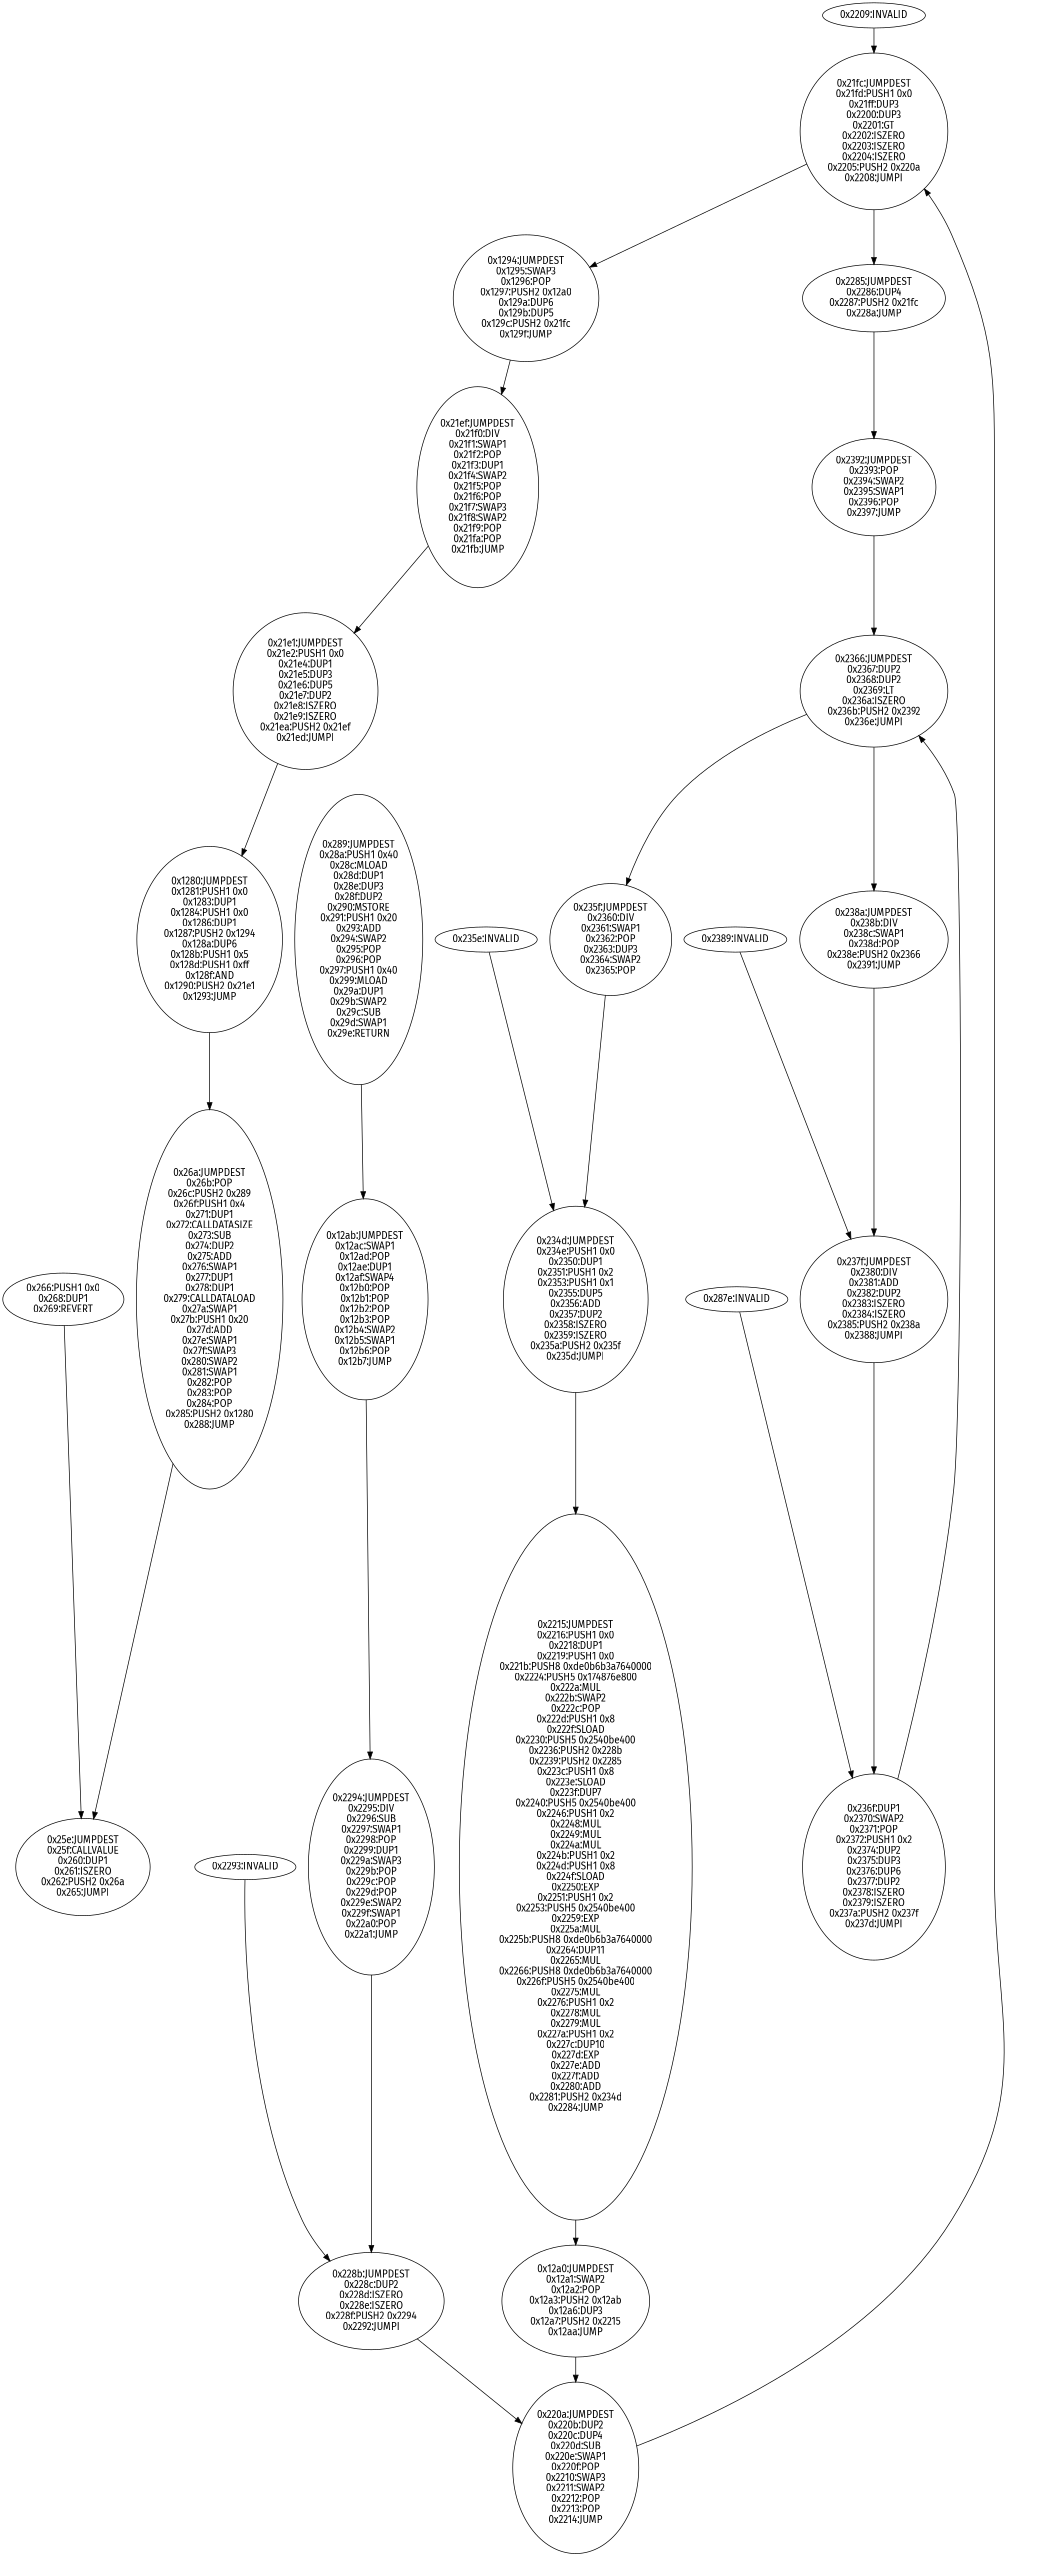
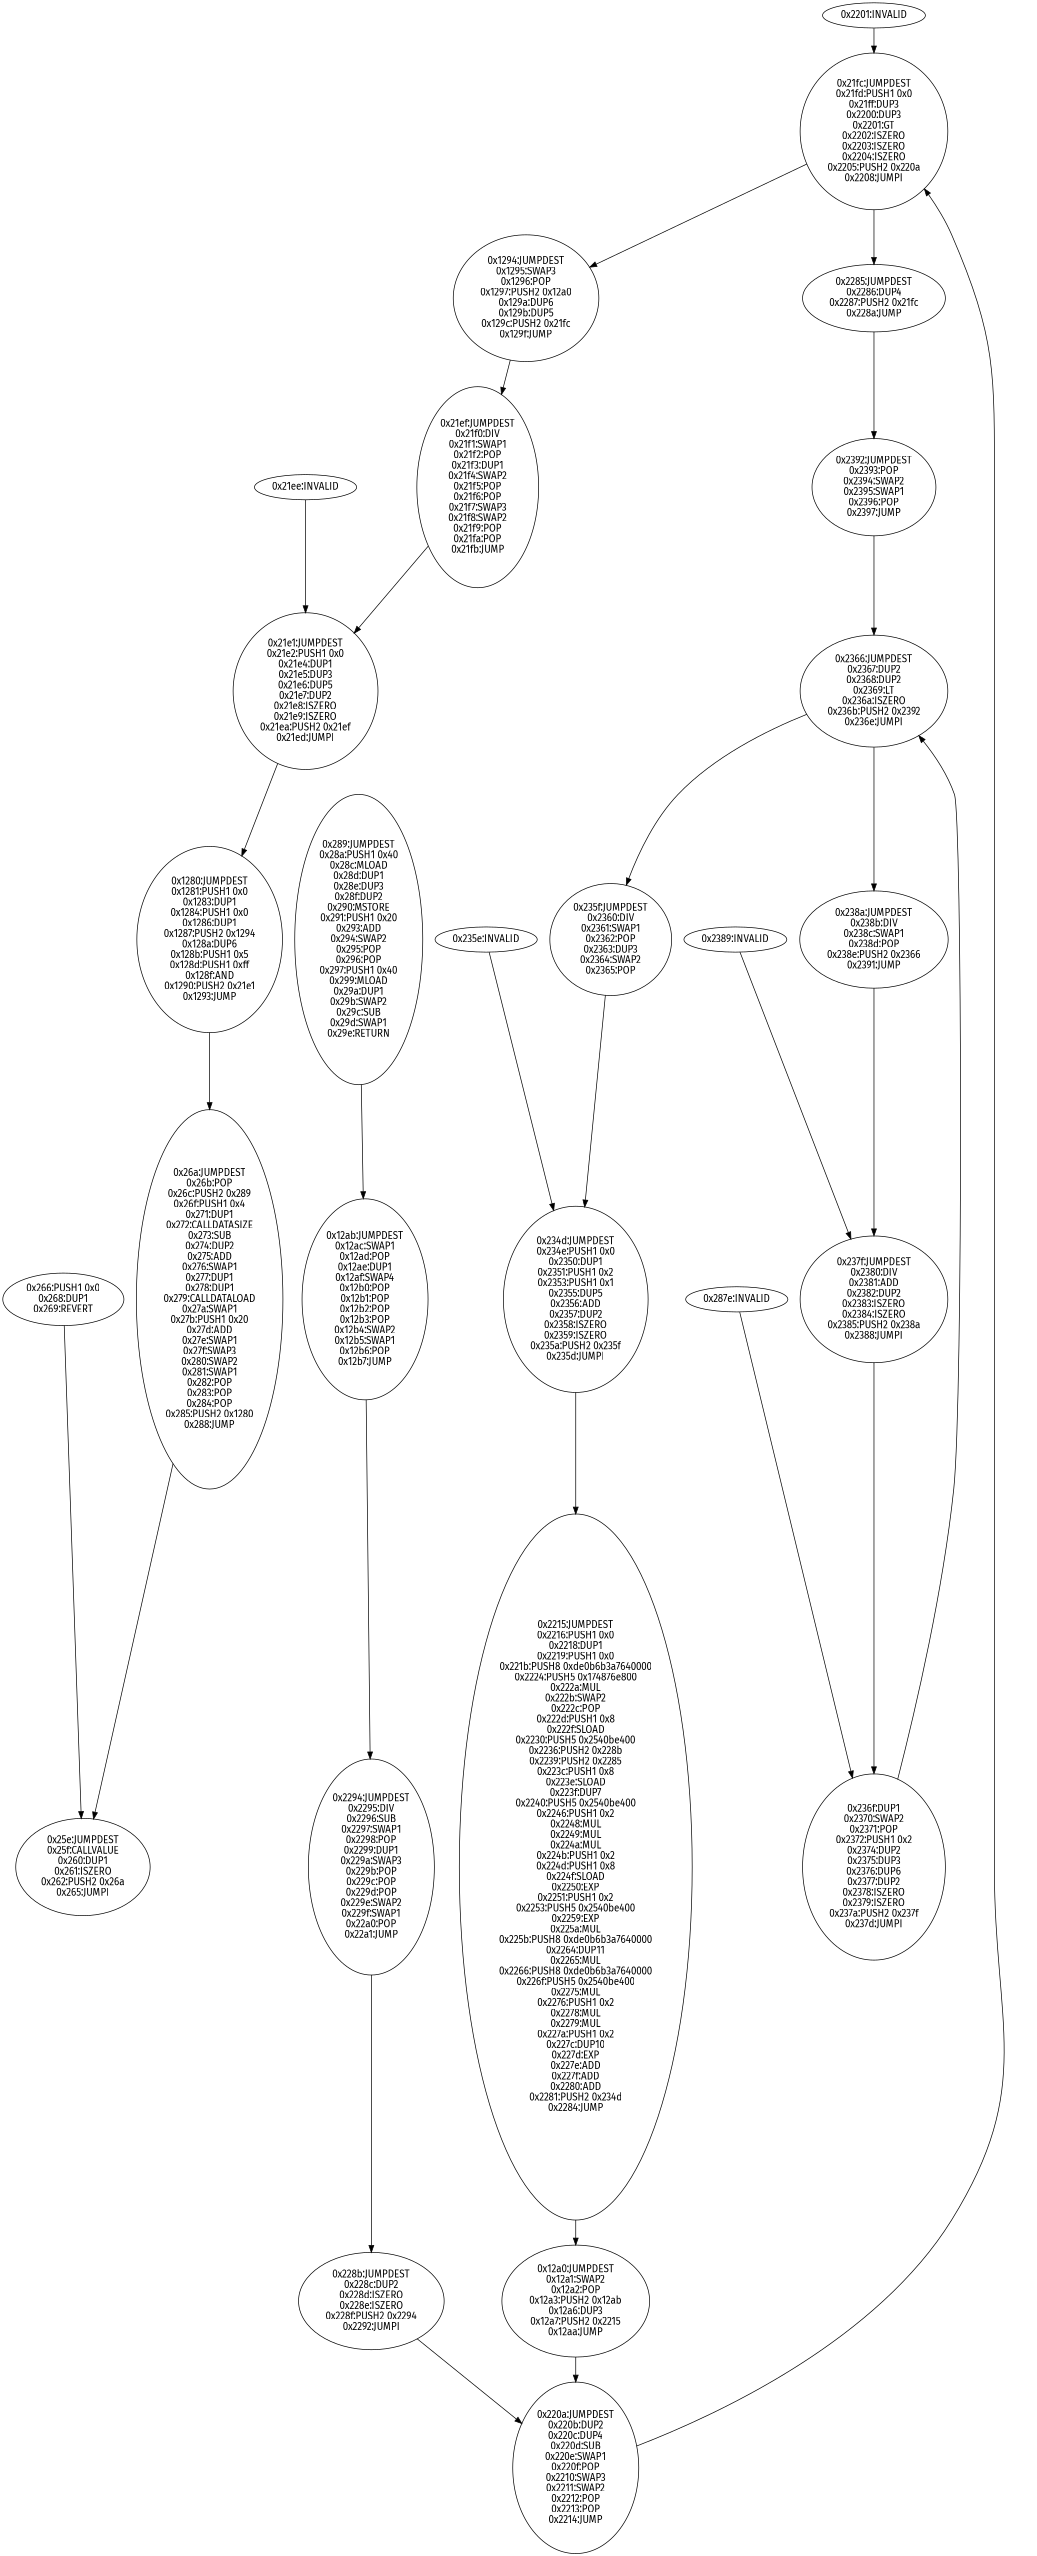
node "0x2209:INVALID": label "0x2209:INVALID" -> "0x2201:INVALID"
node "0x21ee:INVALID": added
node "0x2293:INVALID": removed
